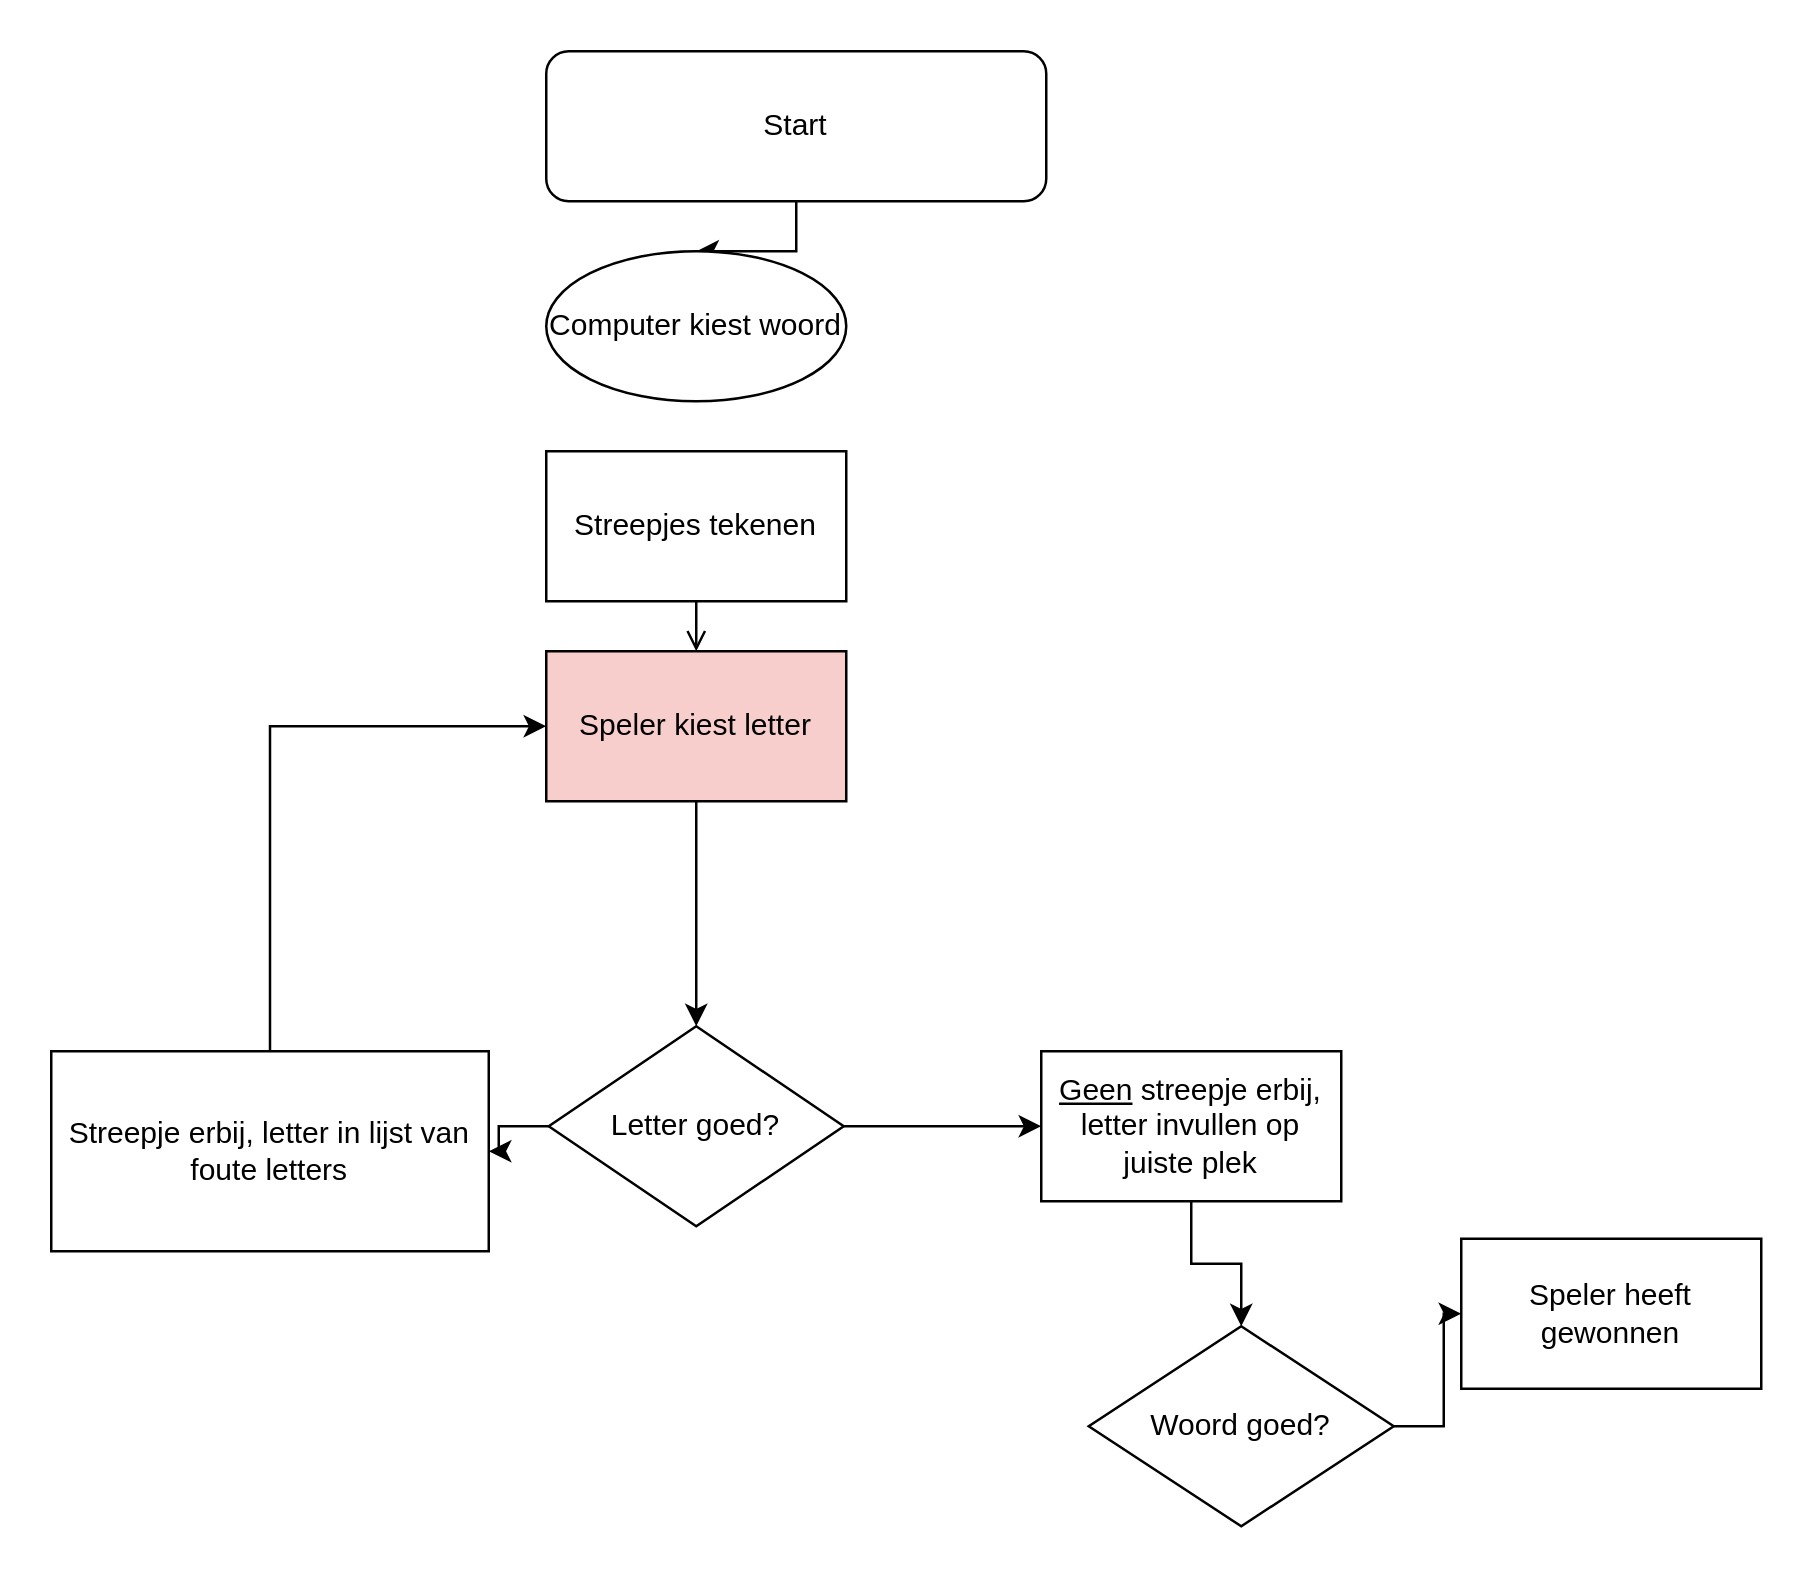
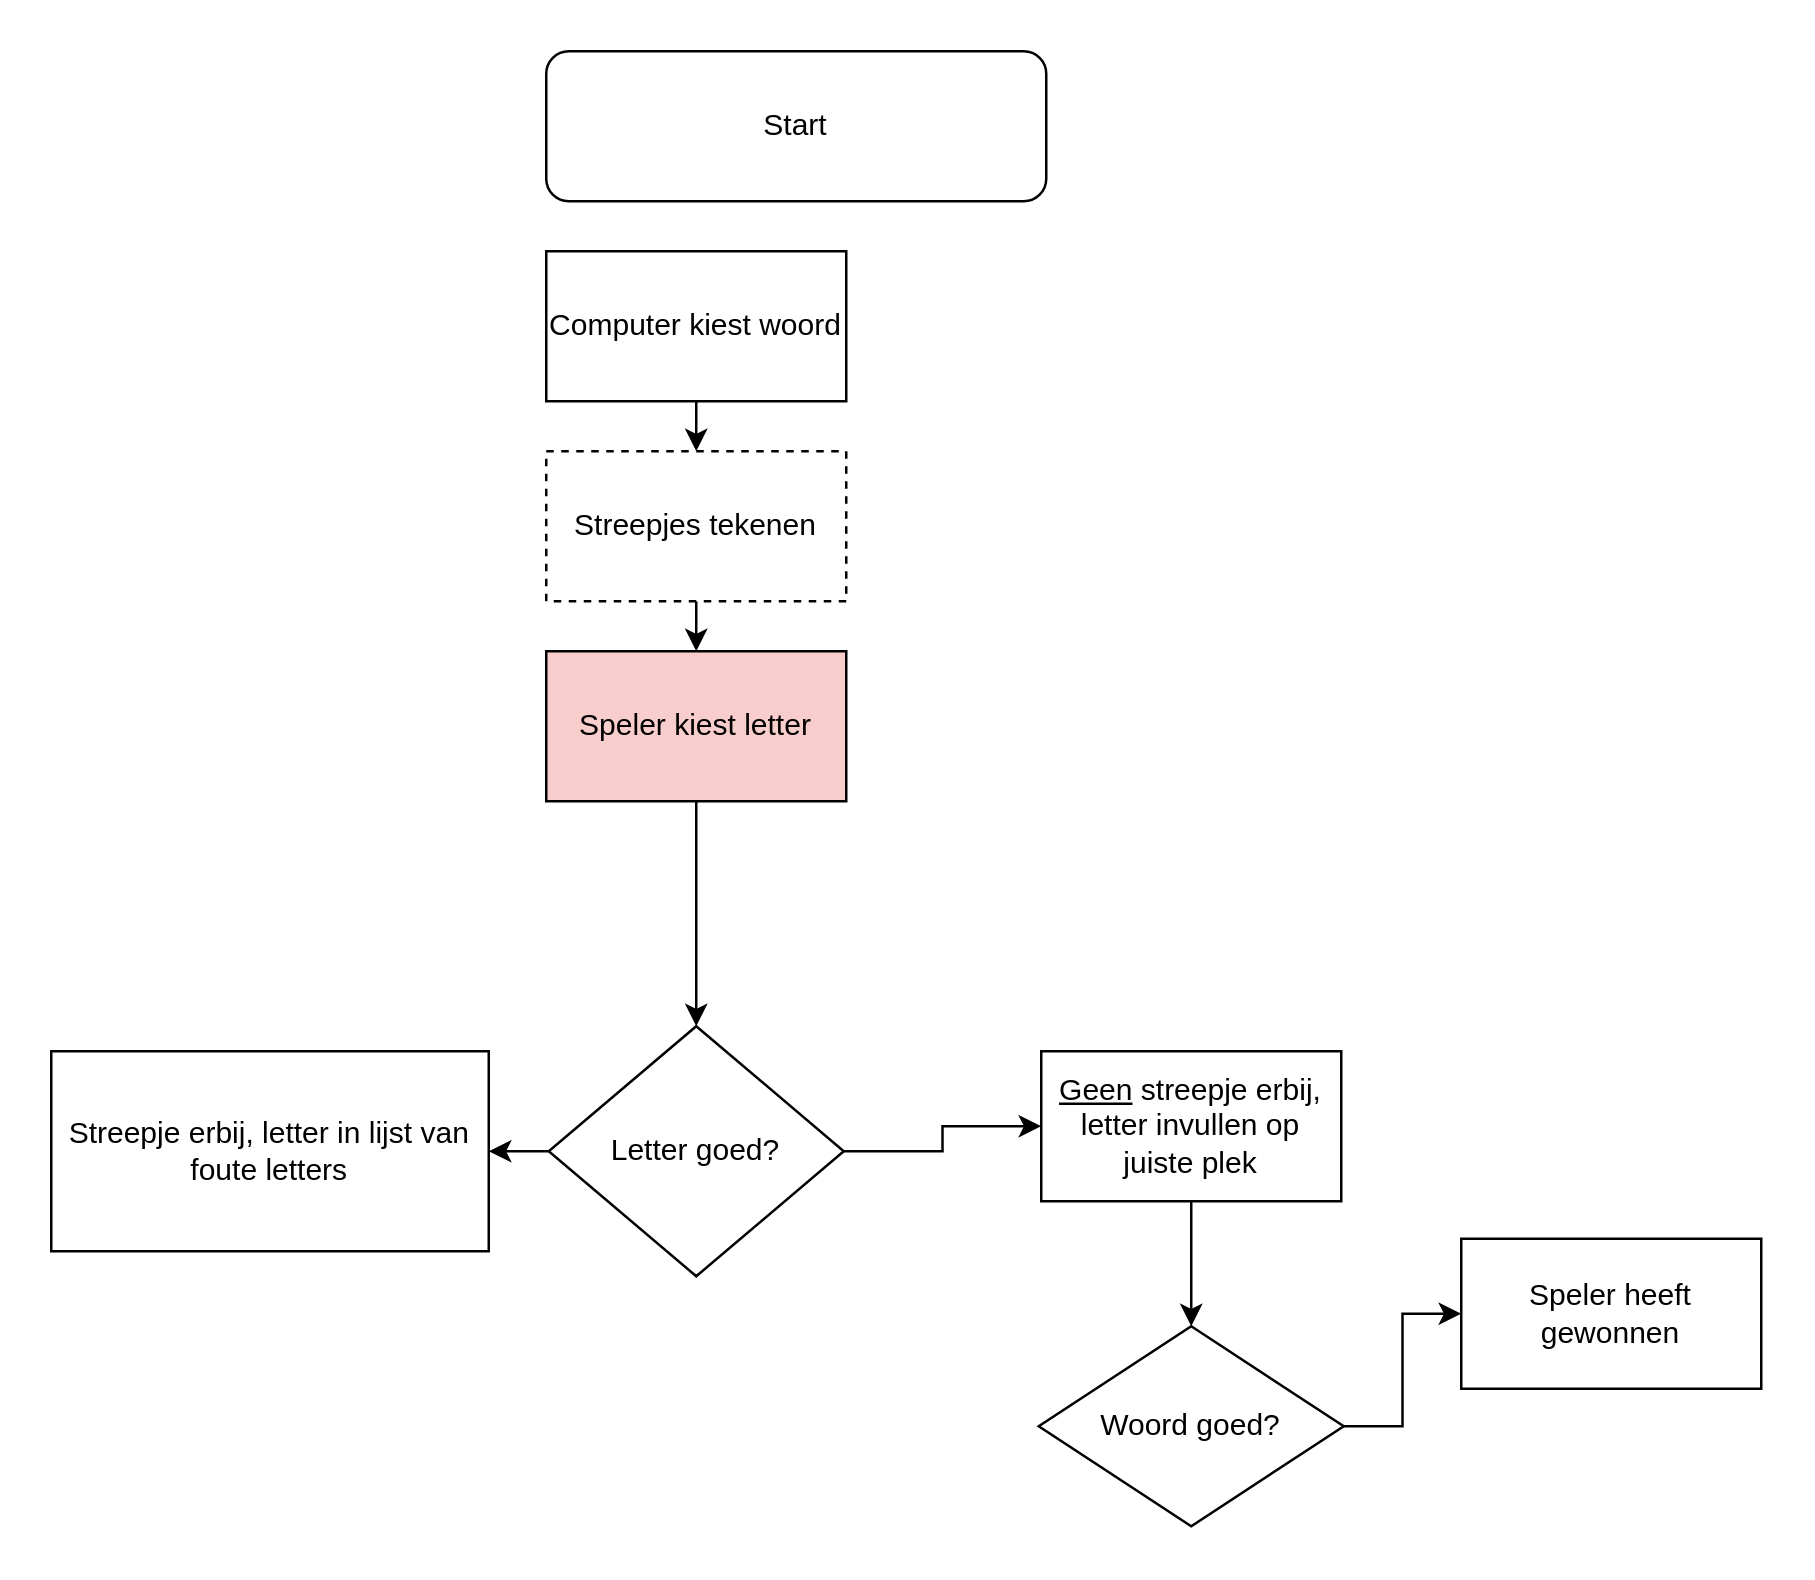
edge "Start" -> "Computer kiest woord": removed
node "Computer kiest woord": shape ellipse -> rectangle
edge "Computer kiest woord" -> "Streepjes tekenen": added
node "Streepjes tekenen": style solid -> dashed
edge "Streepjes tekenen" -> "Speler kiest letter": arrowhead open -> classic
edge "Streepje erbij, letter in lijst van foute letters" -> "Speler kiest letter": removed
node "Letter goed?": size 295x200 -> 295x250
node "Woord goed?": moved (1241, 1426) -> (1191, 1426)
